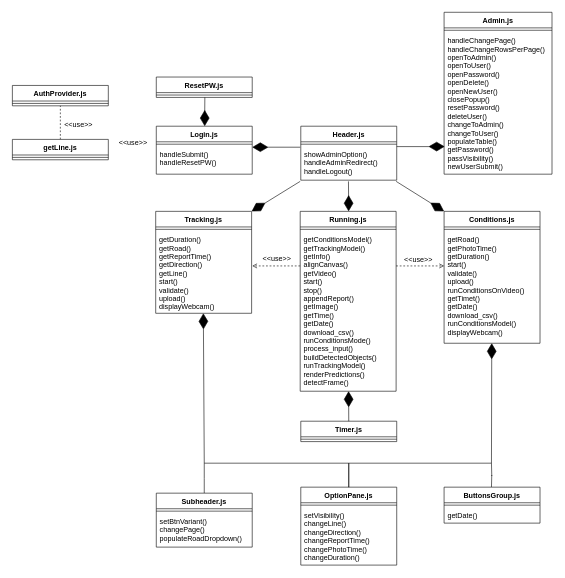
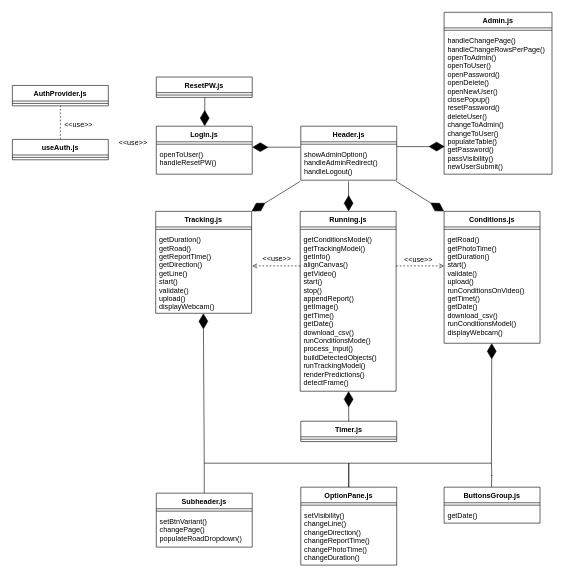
node "getLine.js": label "getLine.js" -> "useAuth.js"
node "handleSubmit() handleResetPW()": label "handleSubmit() handleResetPW()" -> "openToUser() handleResetPW()"
